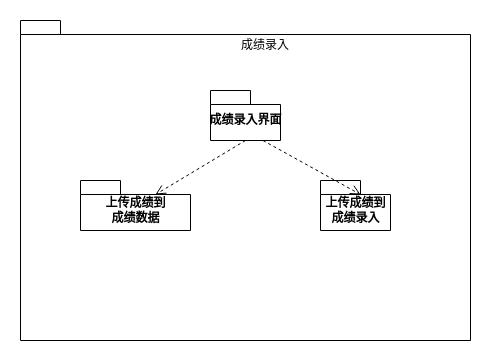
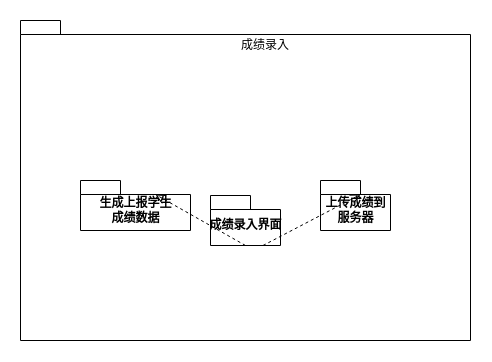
node "成绩录入界面": moved (246, 116) -> (246, 221)
node "上传成绩到 成绩数据": label "上传成绩到 成绩数据" -> "生成上报学生 成绩数据"
node "上传成绩到 成绩录入": label "上传成绩到 成绩录入" -> "上传成绩到 服务器"
